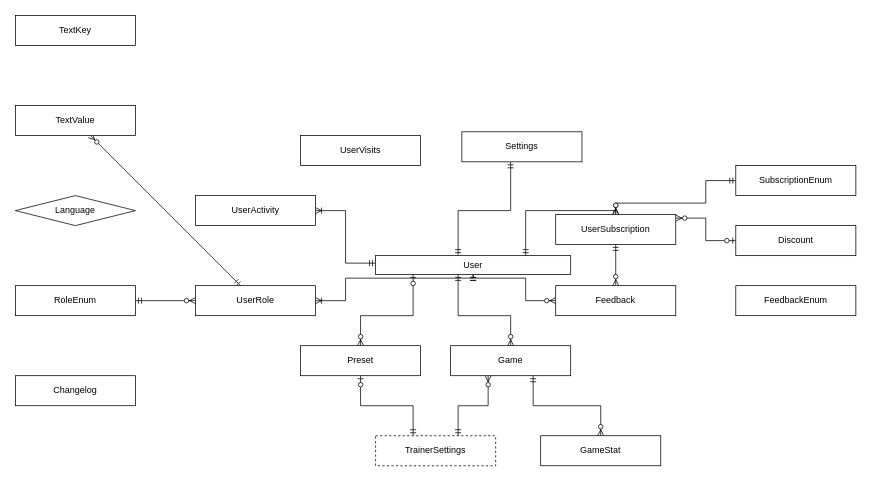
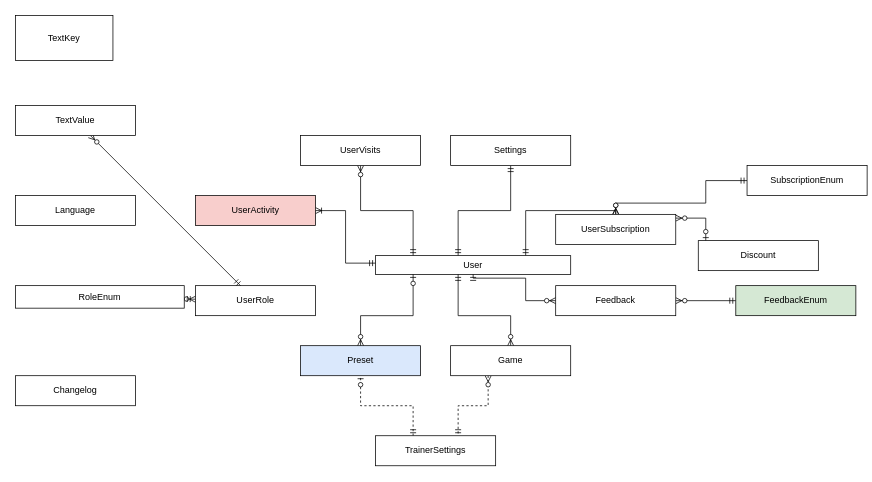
node "TextKey": size 120x30 -> 98x45
node "Settings": moved (522, 147) -> (510, 150)
node "SubscriptionEnum": moved (795, 180) -> (807, 180)
node "Language": shape diamond -> rectangle
node "UserActivity": fillcolor #ffffff -> #f8cecc
edge "UserVisits" -- "User": added
node "Discount": moved (795, 240) -> (758, 255)
edge "UserSubscription" -- "Feedback": now "FeedbackEnum" -- "Feedback"
edge "User" -- "UserRole": removed
node "RoleEnum": size 120x30 -> 169x23
node "FeedbackEnum": fillcolor #ffffff -> #d5e8d4
node "Preset": fillcolor #ffffff -> #dae8fc
edge "Preset" -- "TrainerSettings": style solid -> dashed
edge "Game" -- "TrainerSettings": style solid -> dashed
edge "Game" -- "GameStat": removed
node "TrainerSettings": style dashed -> solid
node "GameStat": removed
